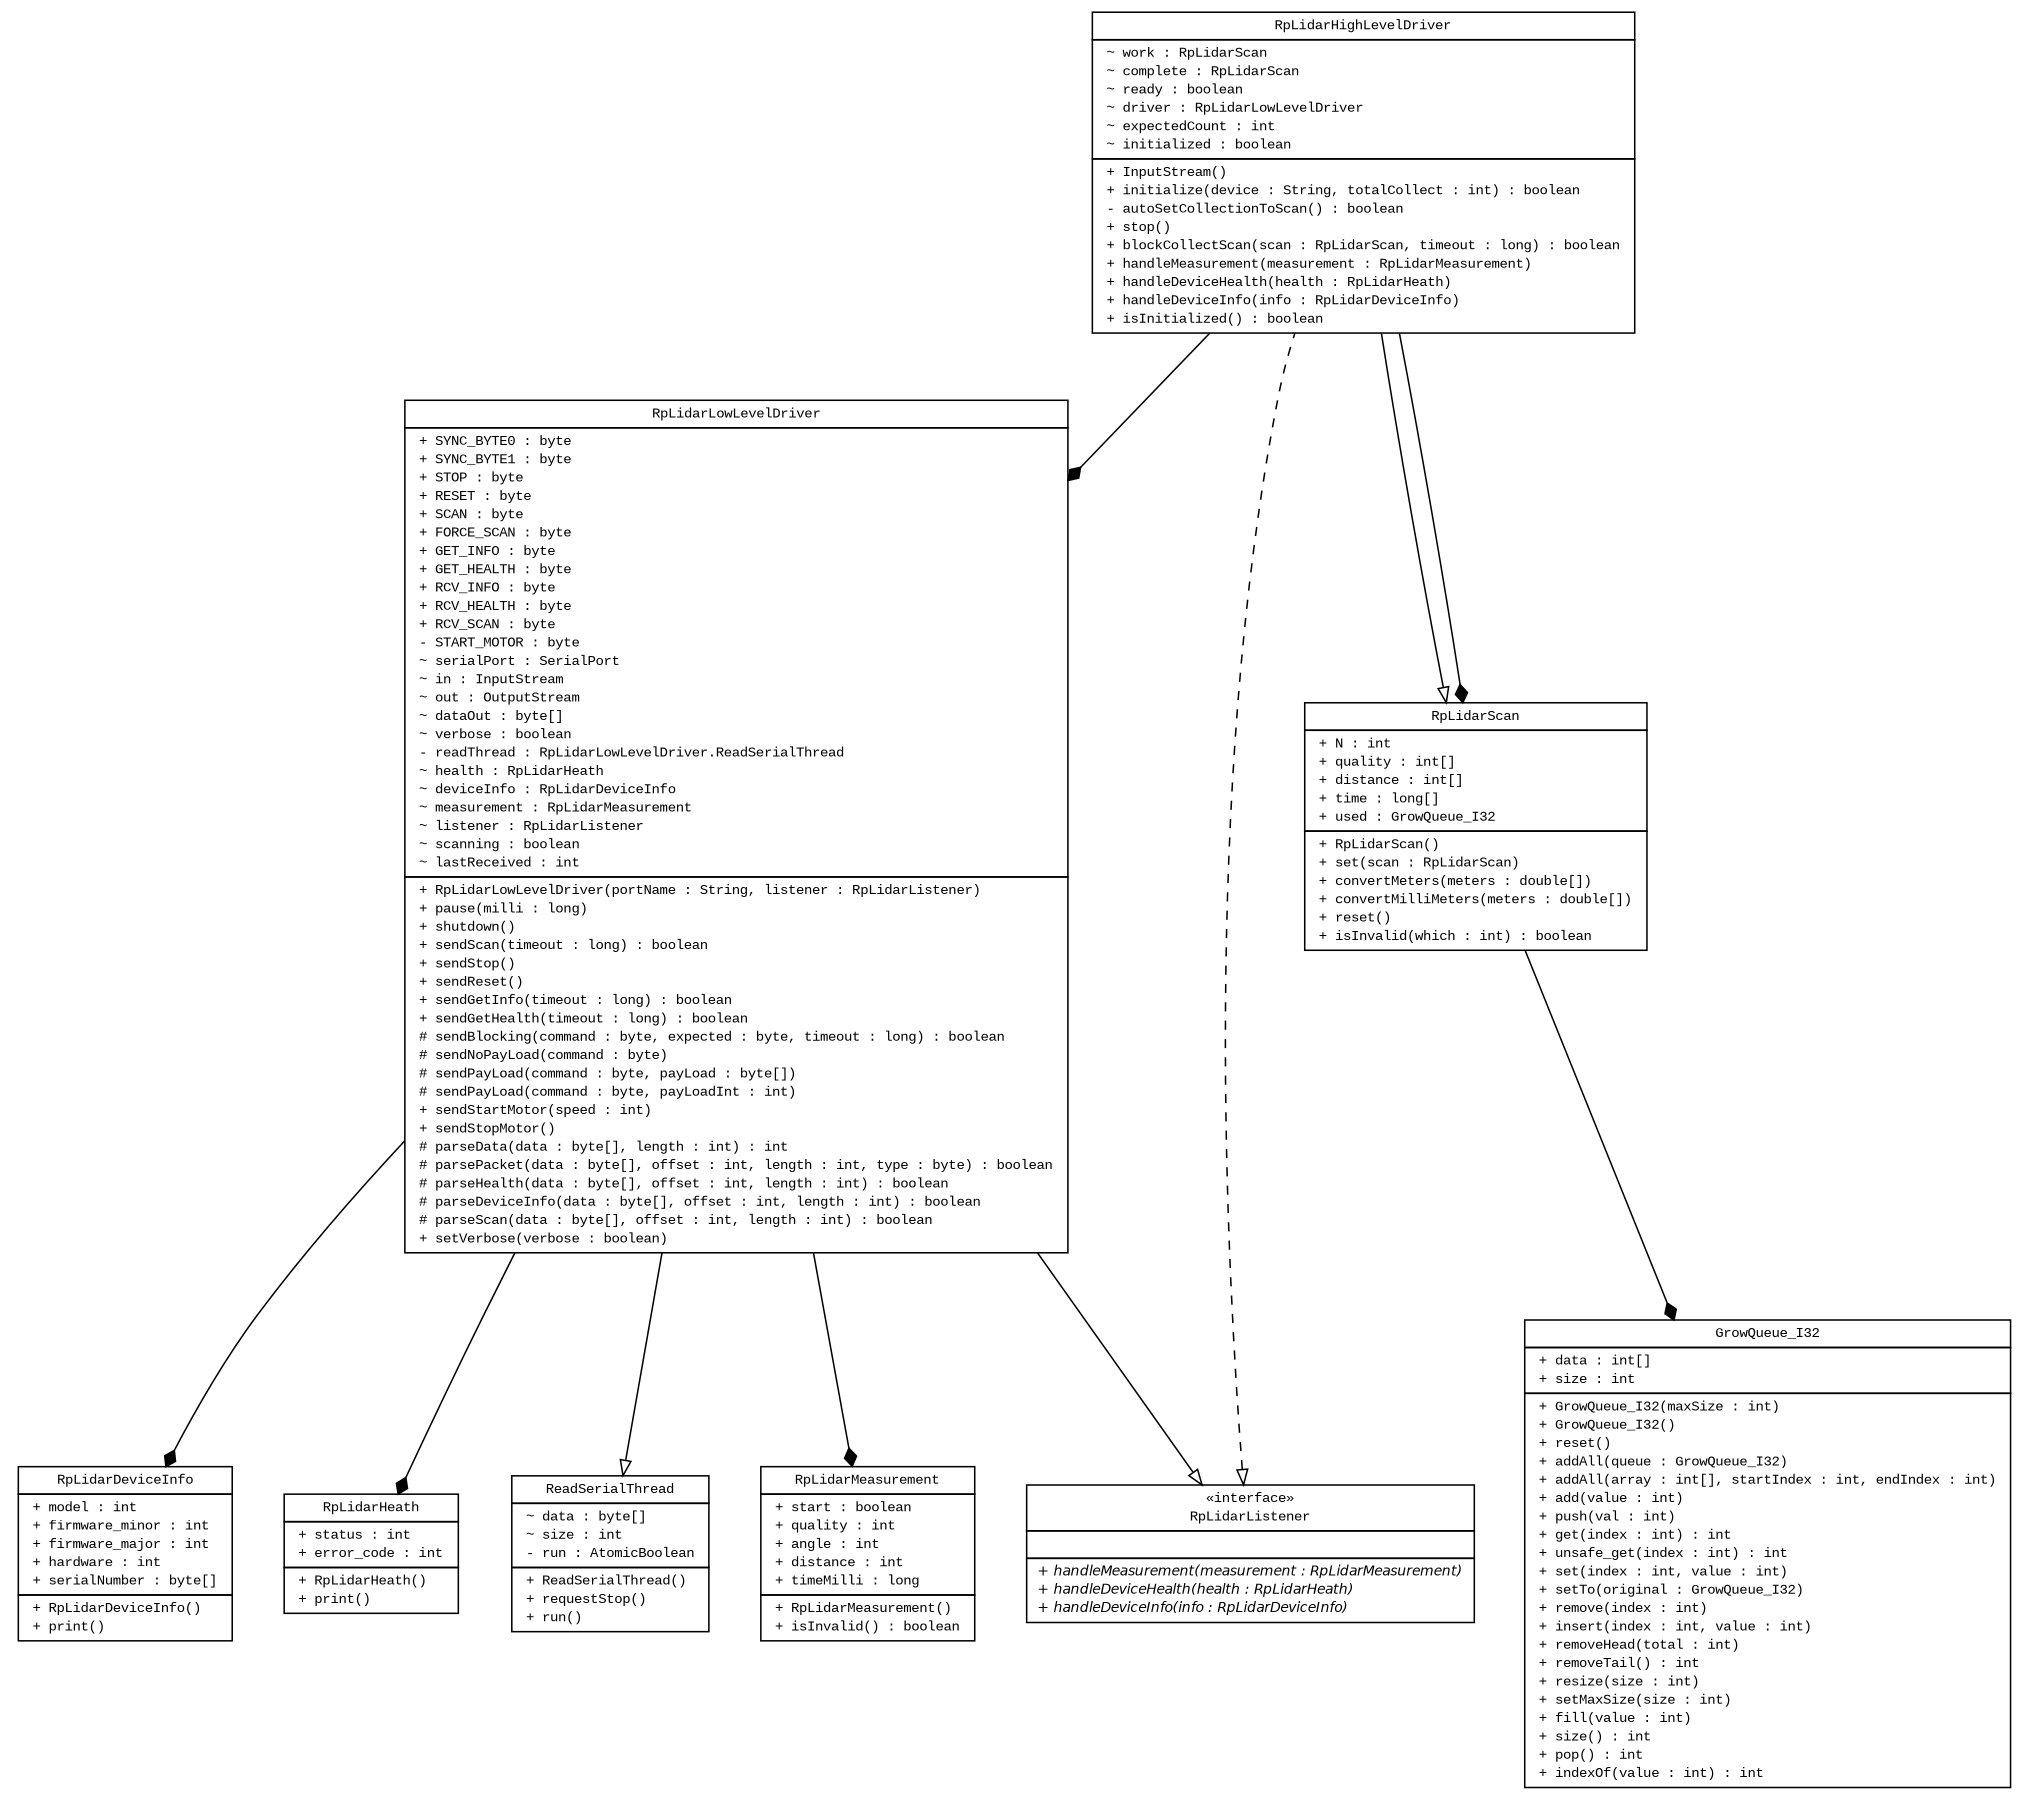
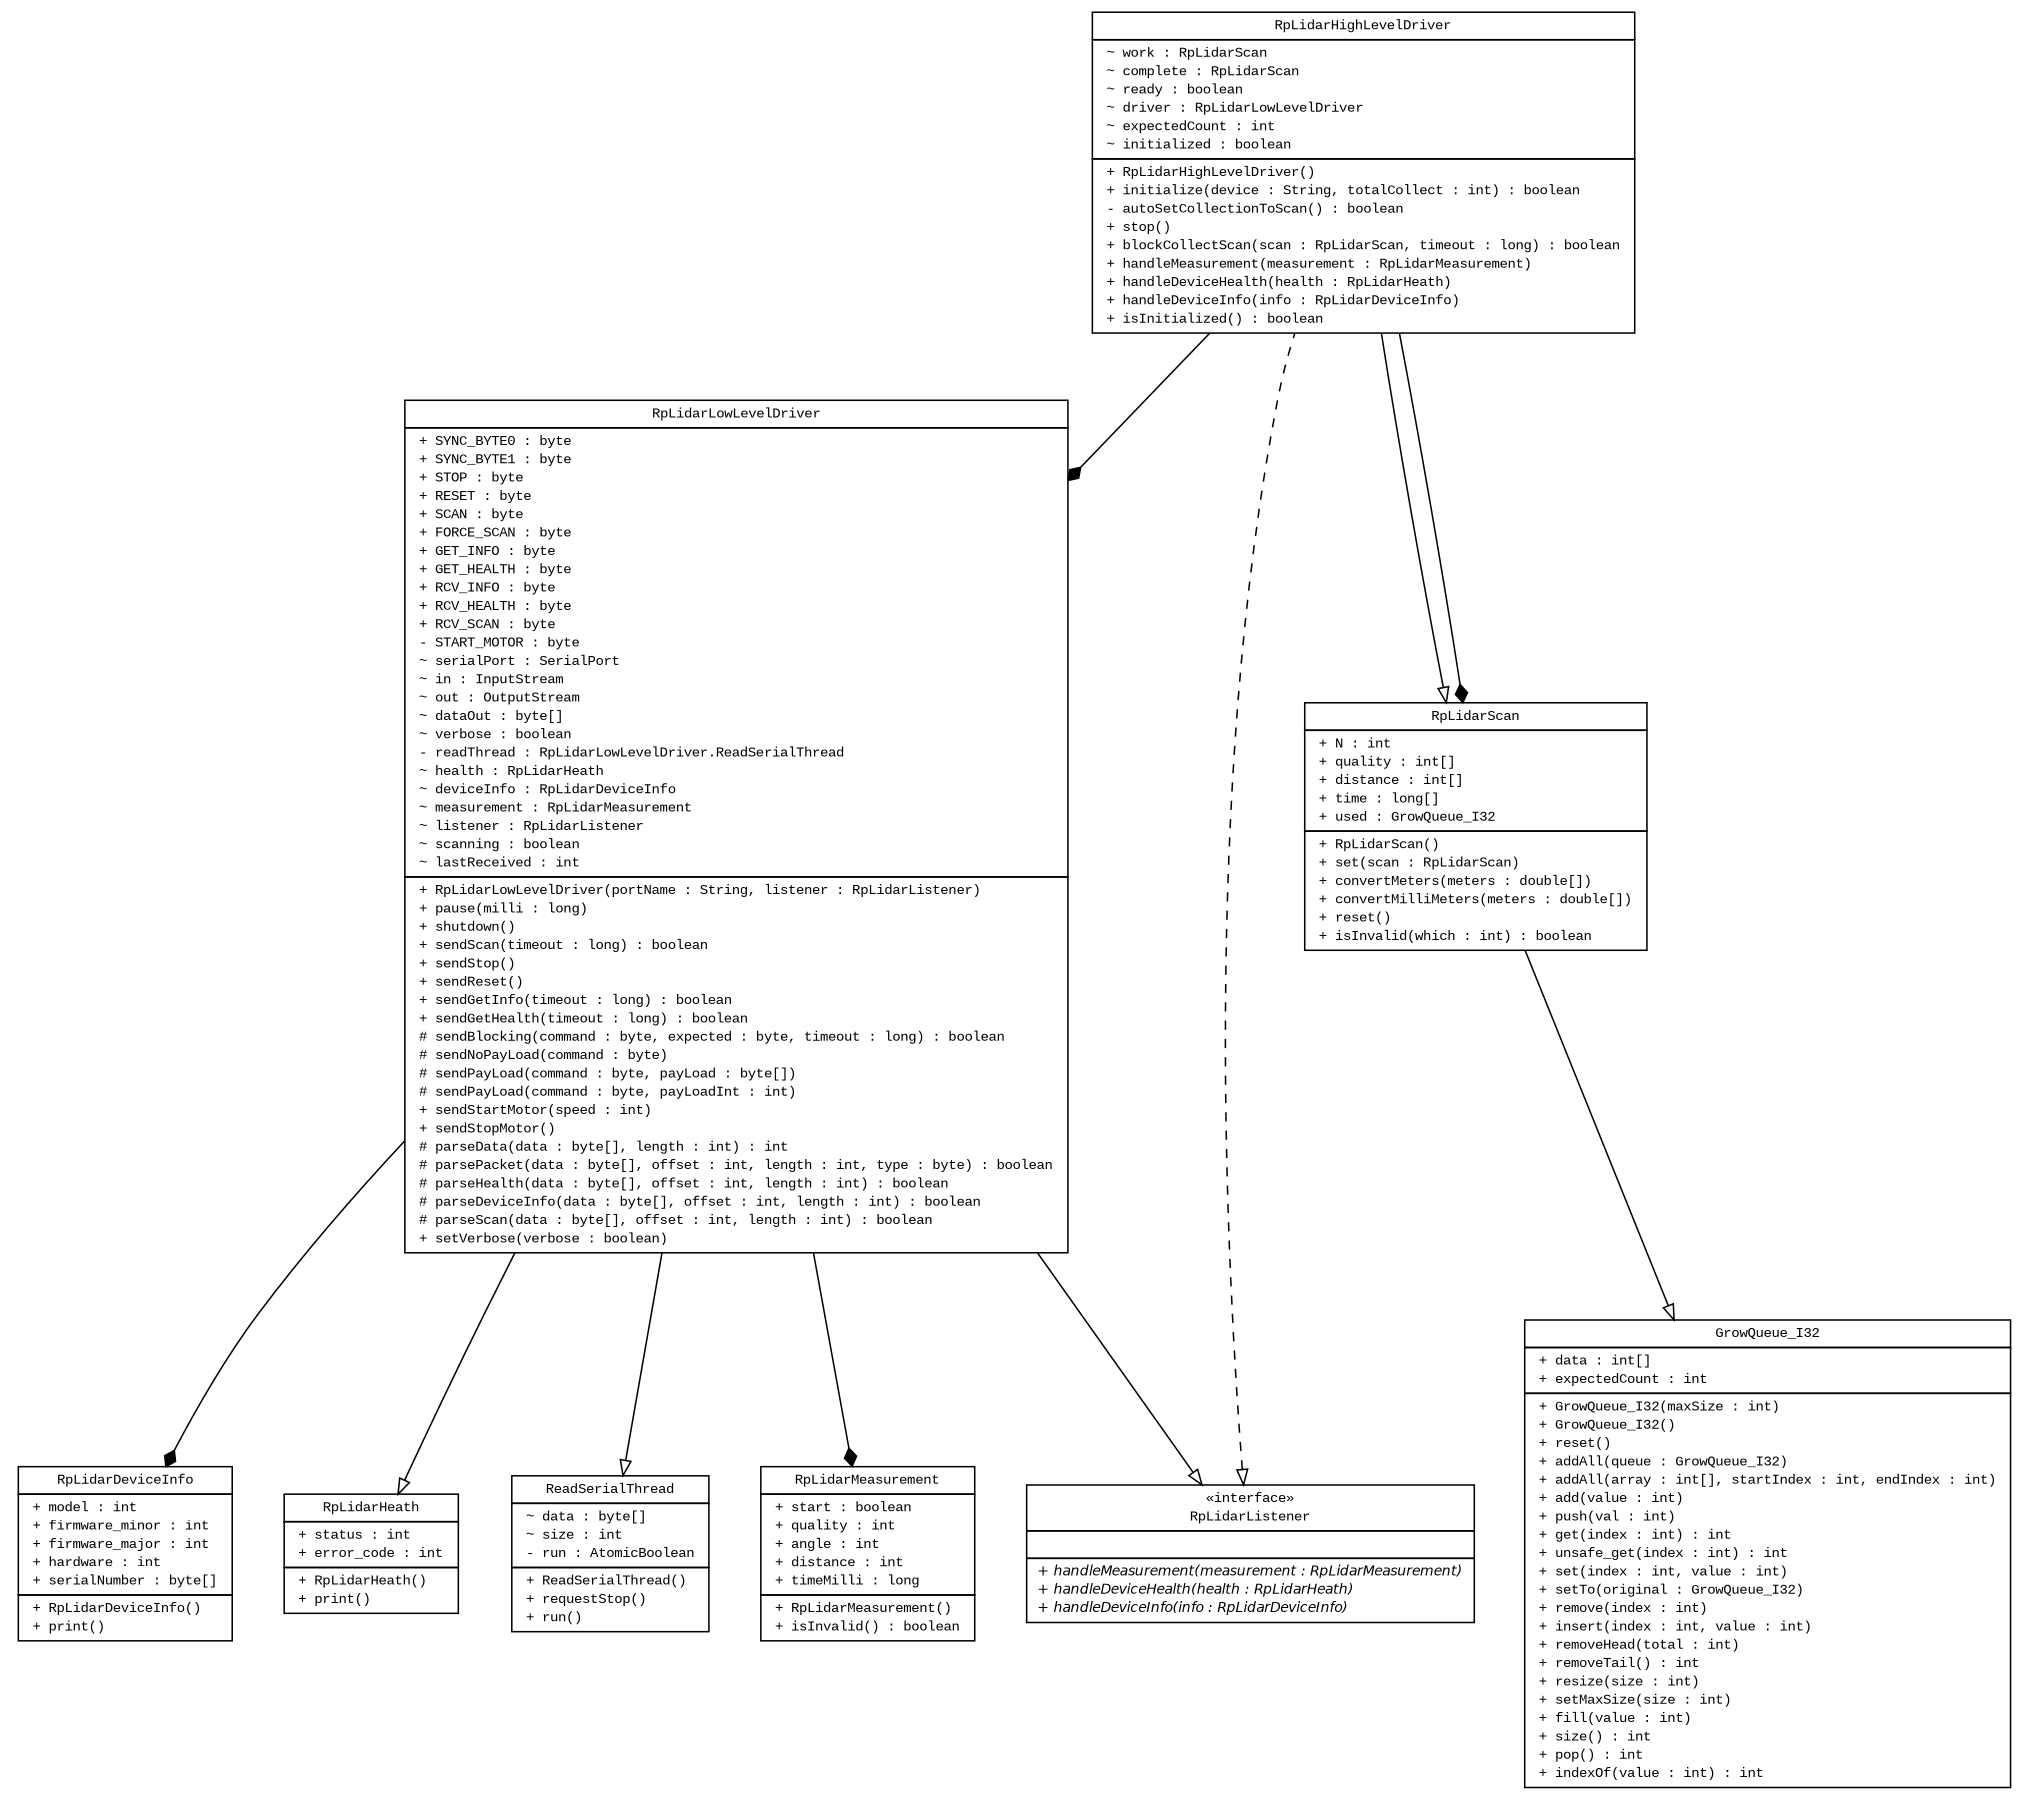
node "RpLidarHighLevelDriver": text "+ InputStream()" -> "+ RpLidarHighLevelDriver()"
edge "RpLidarScan" -> "GrowQueue_I32": arrowhead diamond -> onormal
edge "RpLidarLowLevelDriver" -> "RpLidarHeath": arrowhead diamond -> onormal
node "GrowQueue_I32": text "+ size : int" -> "+ expectedCount : int"
